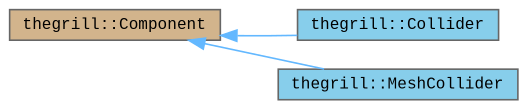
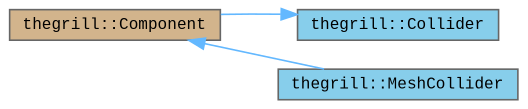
edge "thegrill::Collider" -> "thegrill::Component": reversed
